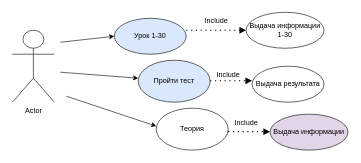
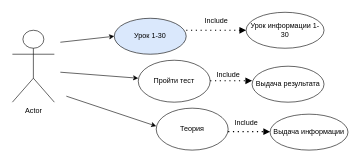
node "Выдача информации 1-30": label "Выдача информации 1-30" -> "Урок информации 1-30"
node "Пройти тест": fillcolor #dae8fc -> #ffffff
node "Выдача информации": fillcolor #e1d5e7 -> #ffffff
